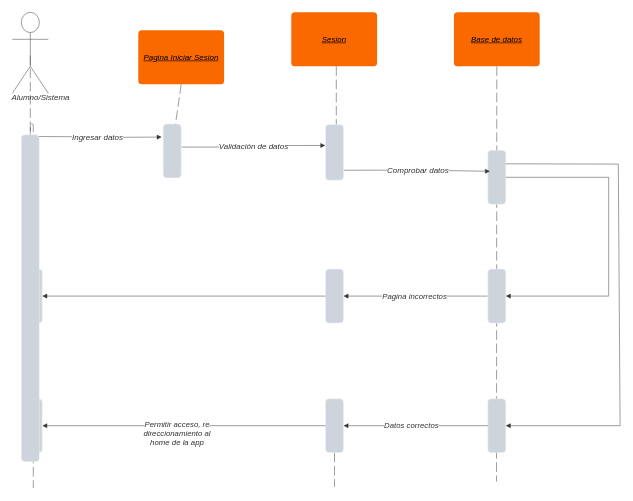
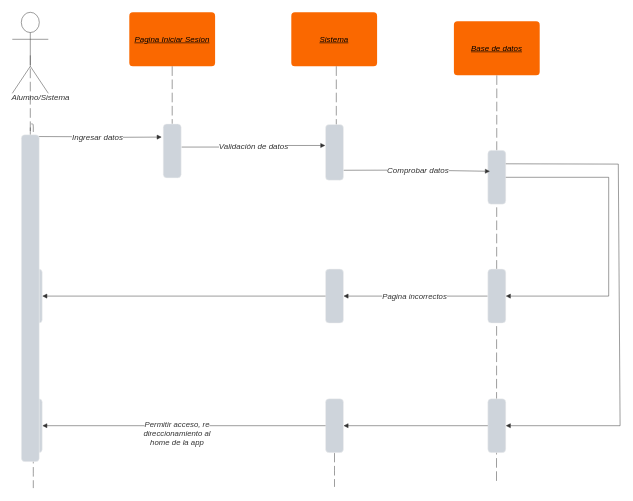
node "Sesion": label "Sesion" -> "Sistema"
node "Base de datos": moved (497, 39) -> (497, 48)
node "Pagina Iniciar Sesion": moved (181, 57) -> (172, 39)
node "Datos correctos": removed
